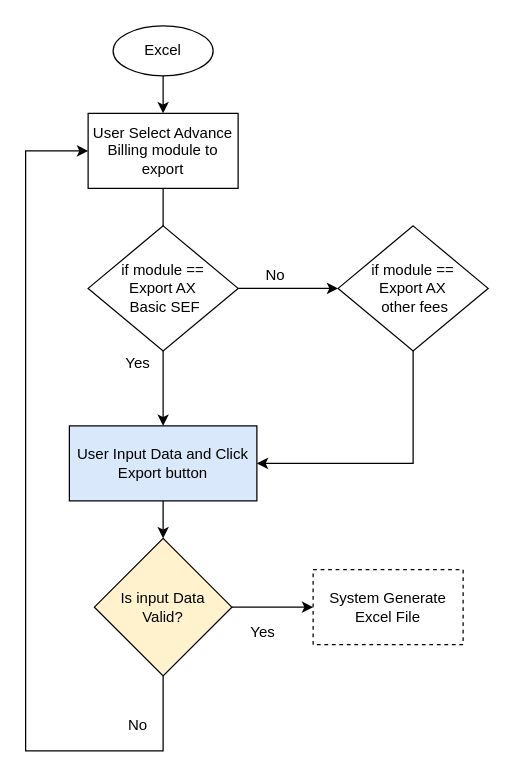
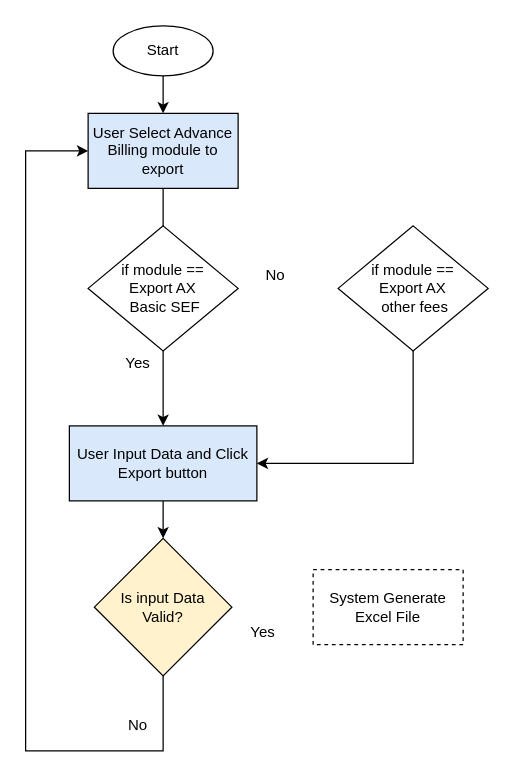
node "Excel": label "Excel" -> "Start"
node "User Select Advance Billing module to export": fillcolor #ffffff -> #dae8fc
edge "if module == Export AX Basic SEF" -> "if module == Export AX other fees": removed
edge "Is input Data Valid?" -> "System Generate Excel File": removed
